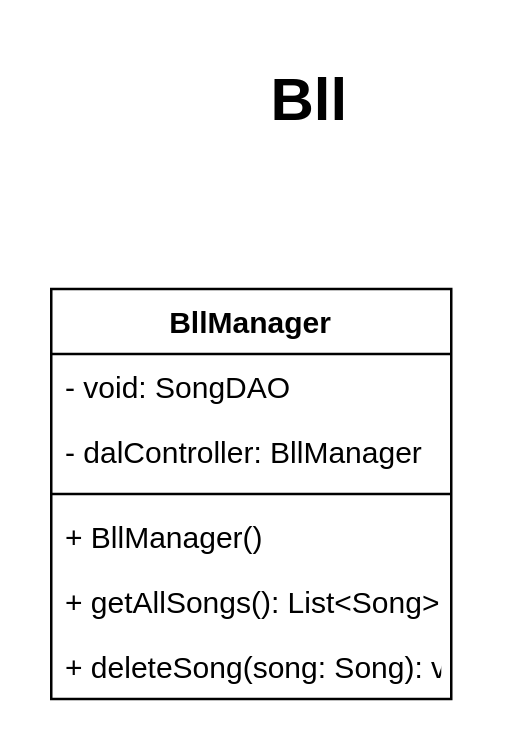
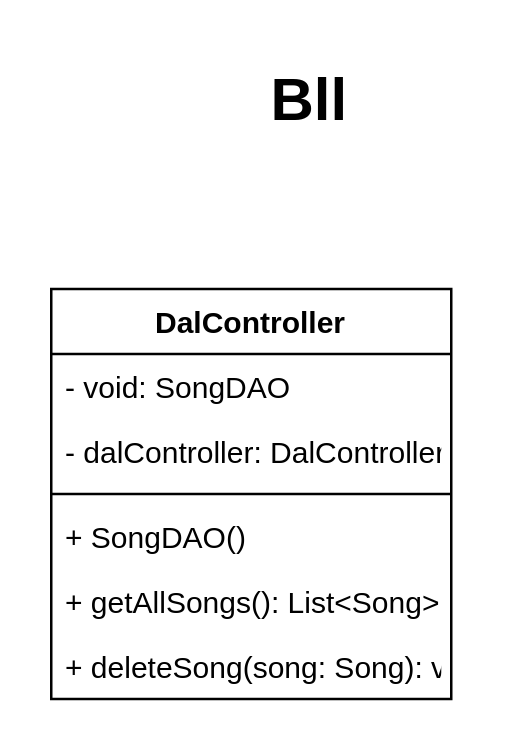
node "BllManager": label "BllManager" -> "DalController"
node "- dalController: BllManager": label "- dalController: BllManager" -> "- dalController: DalController"
node "+ BllManager()": label "+ BllManager()" -> "+ SongDAO()"
